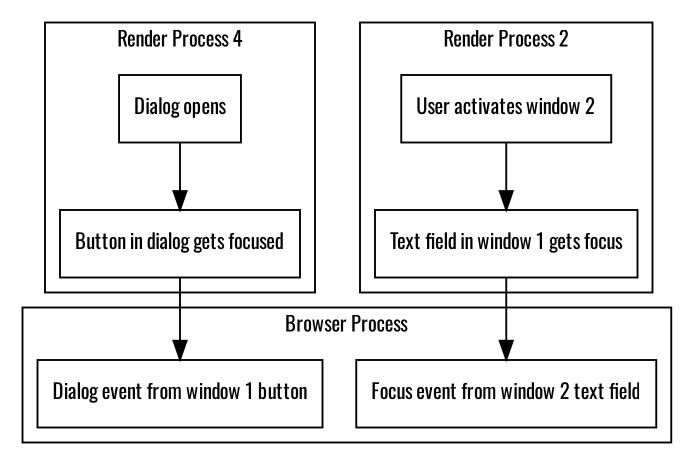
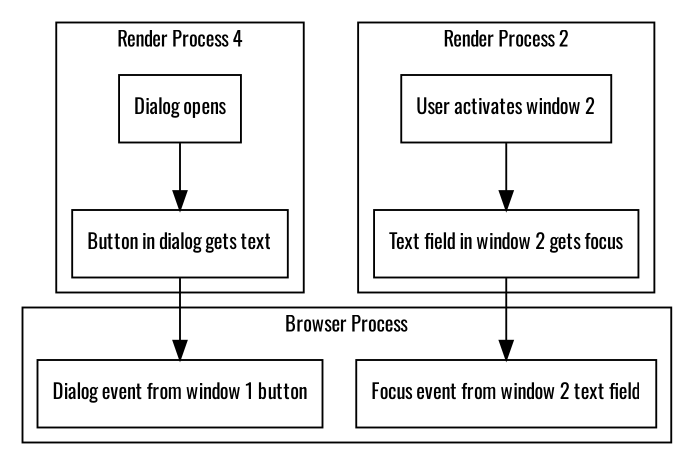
node "Button in dialog gets focused": label "Button in dialog gets focused" -> "Button in dialog gets text"
node "Text field in window 1 gets focus": label "Text field in window 1 gets focus" -> "Text field in window 2 gets focus"
